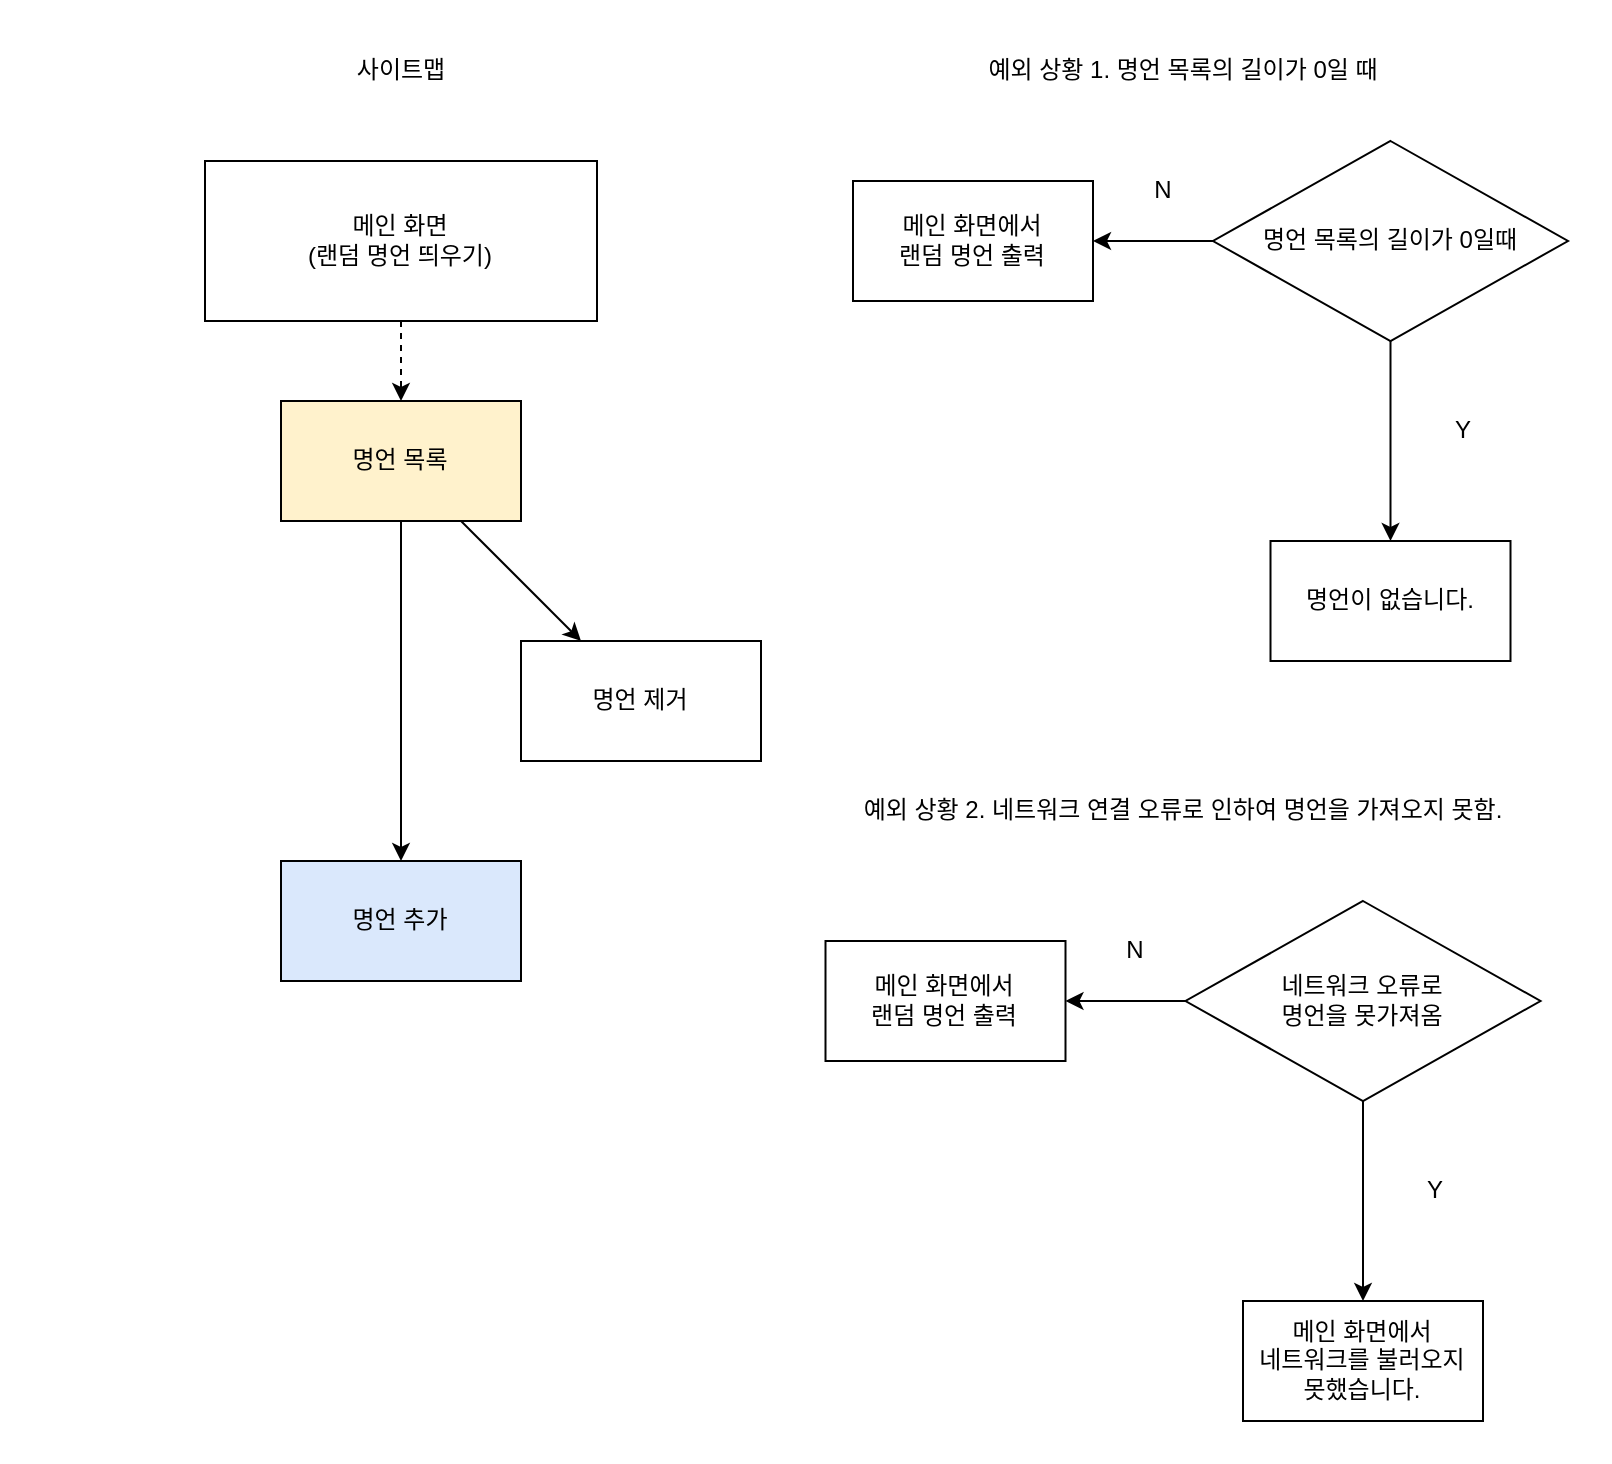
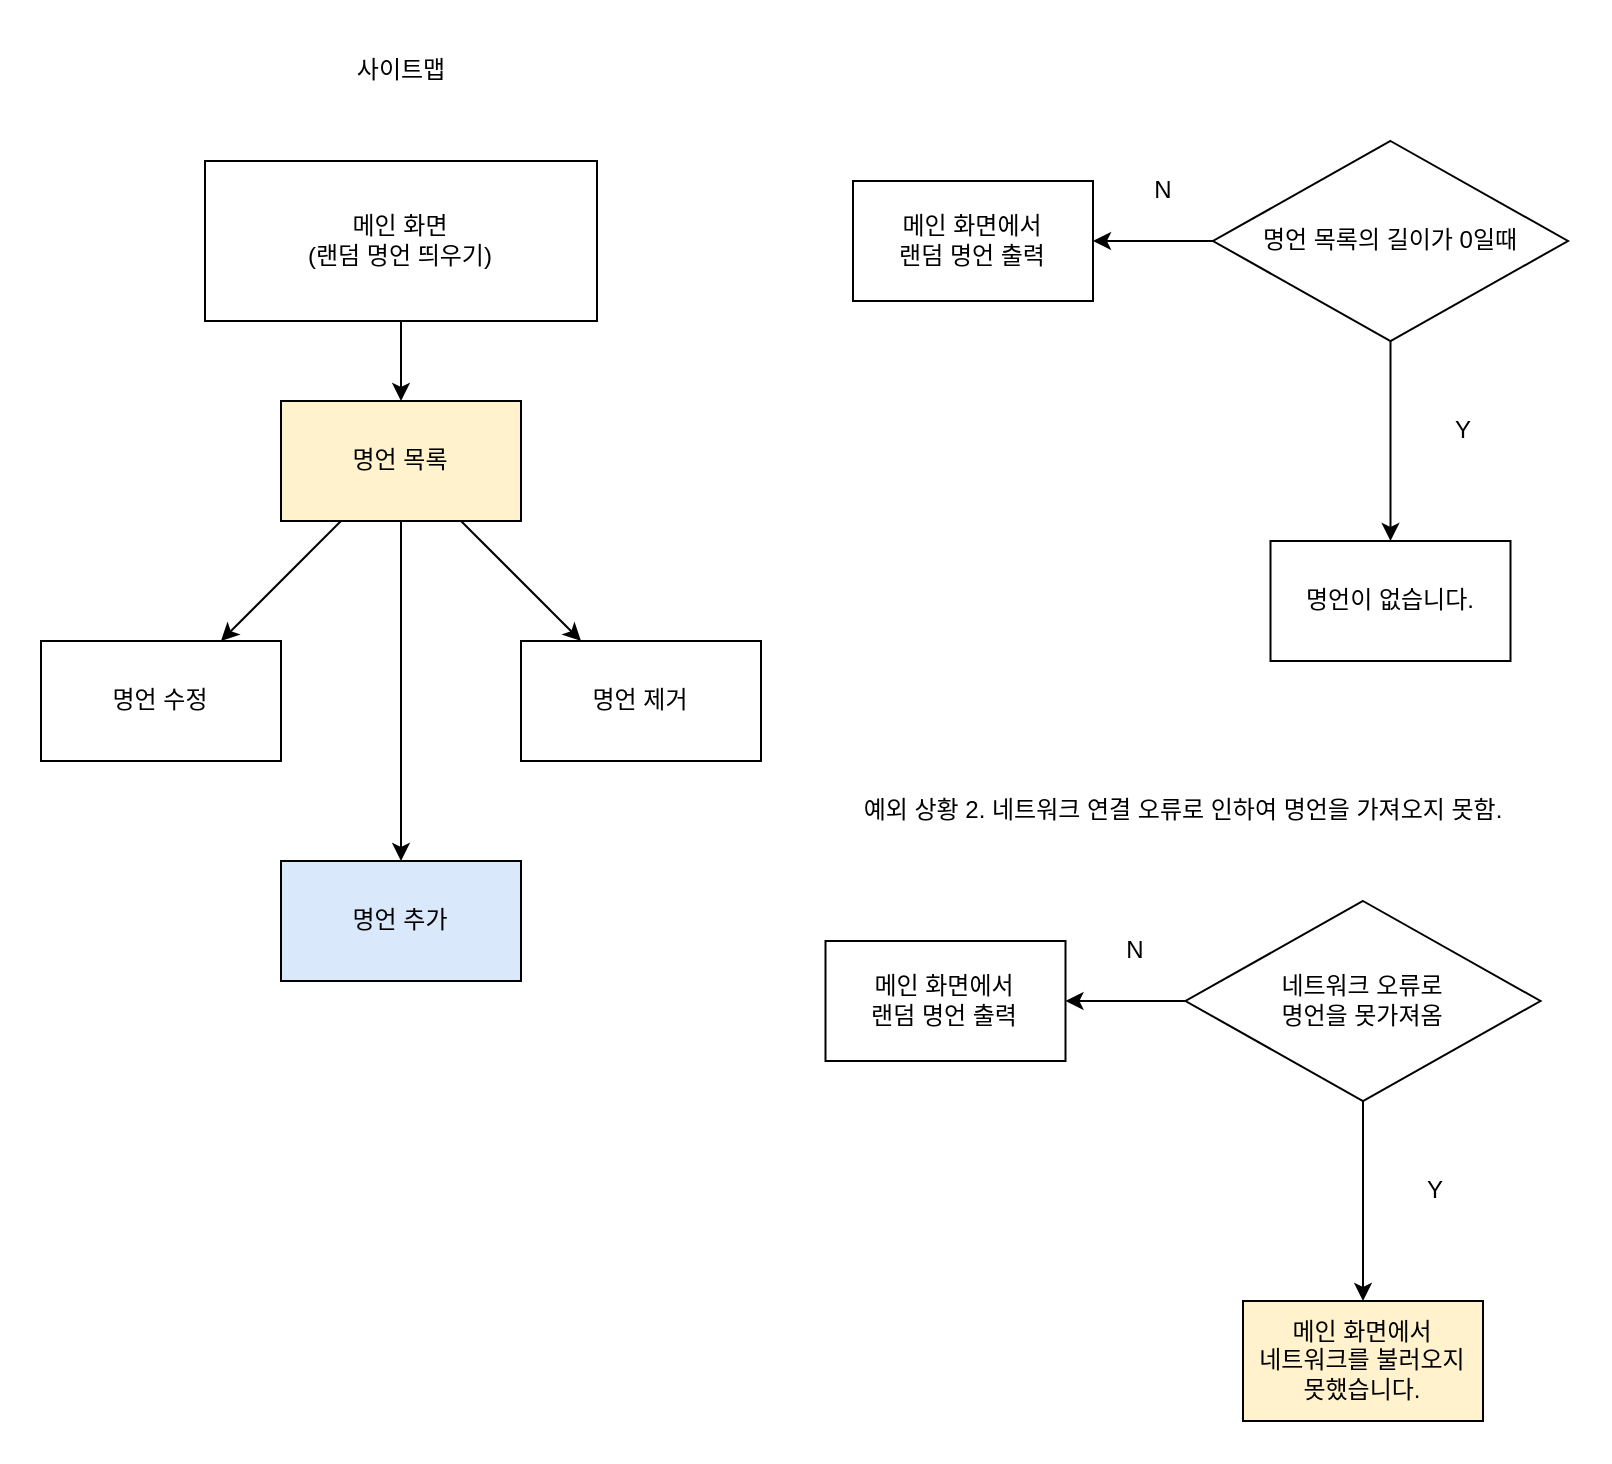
node "예외 상황 1. 명언 목록의 길이가 0일 때": removed
edge "메인 화면 (랜덤 명언 띄우기)" -> "명언 목록": style dashed -> solid
edge "명언 목록" -> "명언 수정": added
node "명언 수정": added
node "메인 화면에서 네트워크를 불러오지 못했습니다.": fillcolor #ffffff -> #fff2cc
